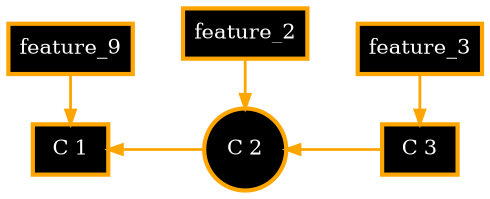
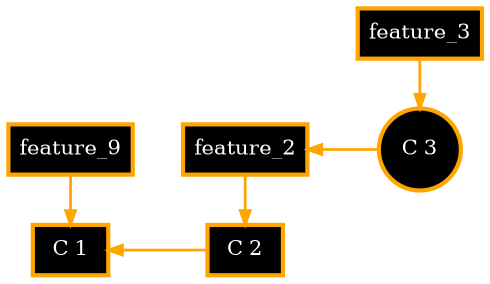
node "C 2": shape circle -> box
edge "C 3" -> "C 2": now "C 3" -> "feature_2"
node "C 3": shape box -> circle
